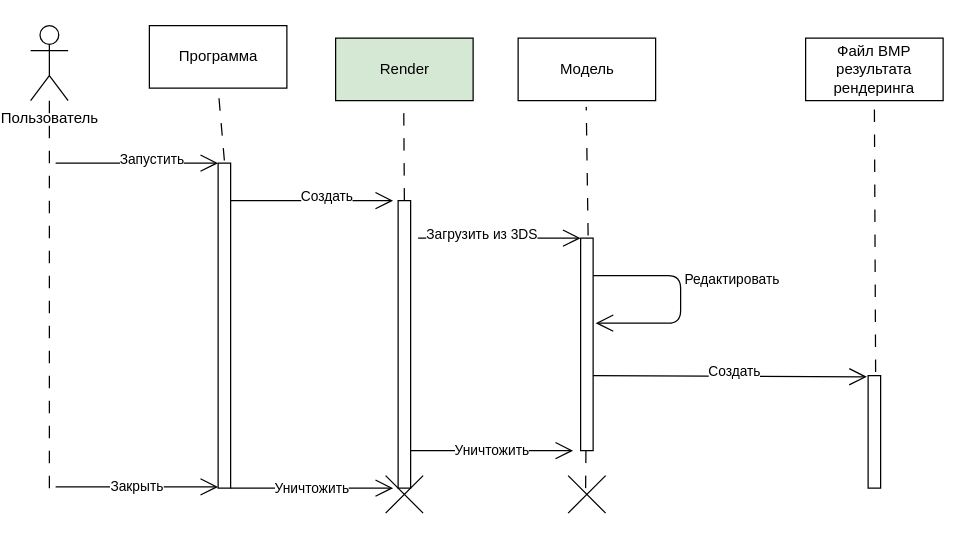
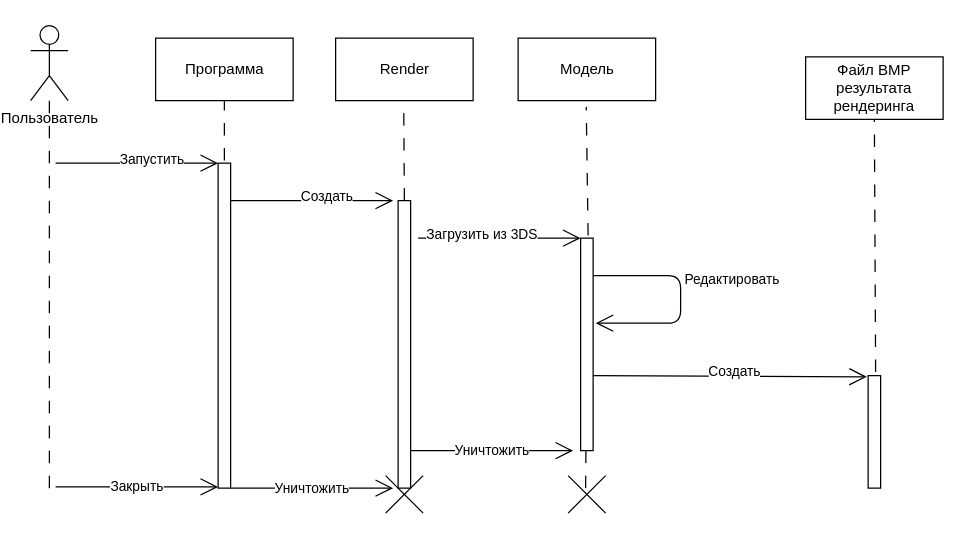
node "Программа": moved (218, 57) -> (224, 69)
node "Render": fillcolor #d5e8d4 -> #ffffff
node "Файл BMP результата рендеринга": moved (874, 69) -> (874, 88)
